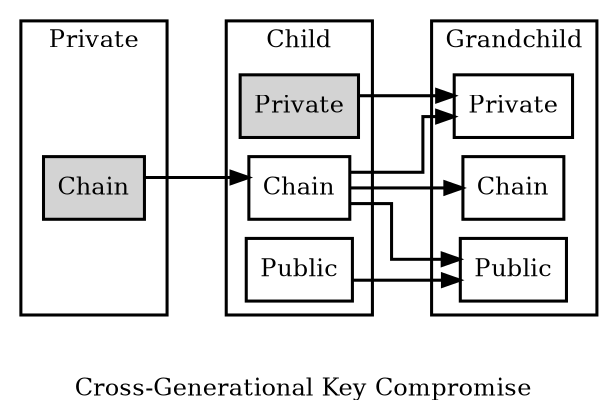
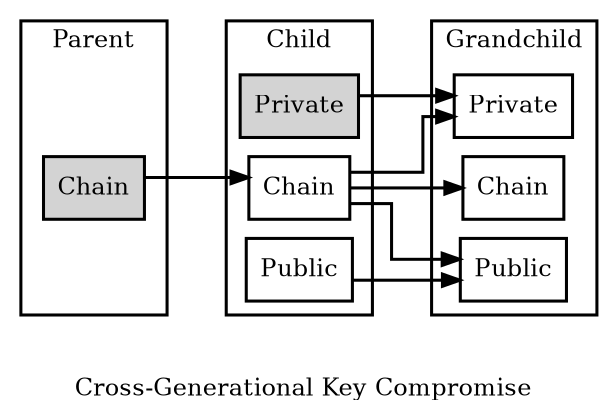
cluster "Private": label "Private" -> "Parent"
